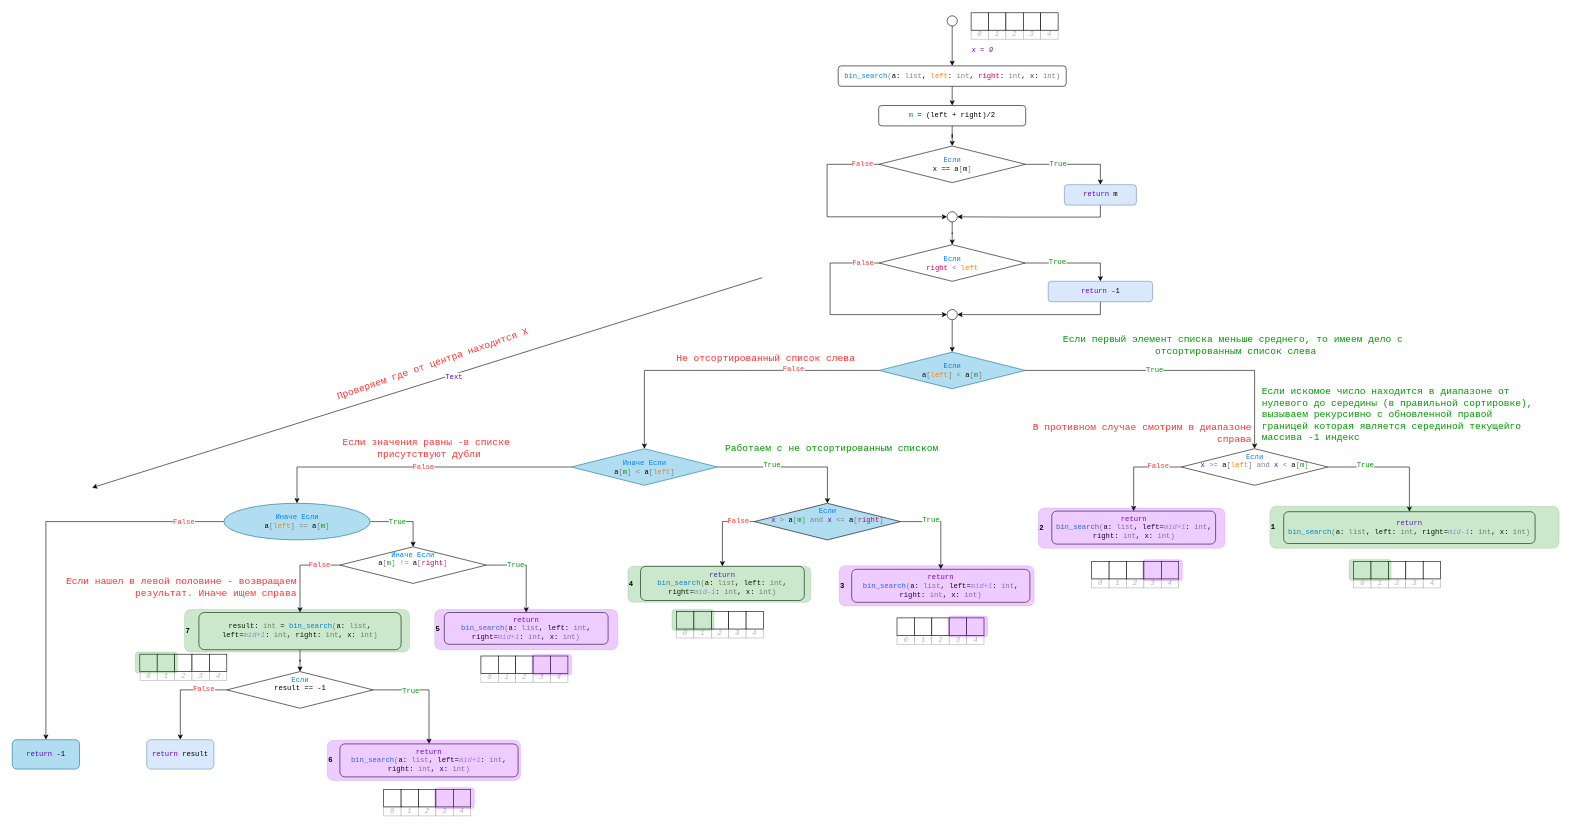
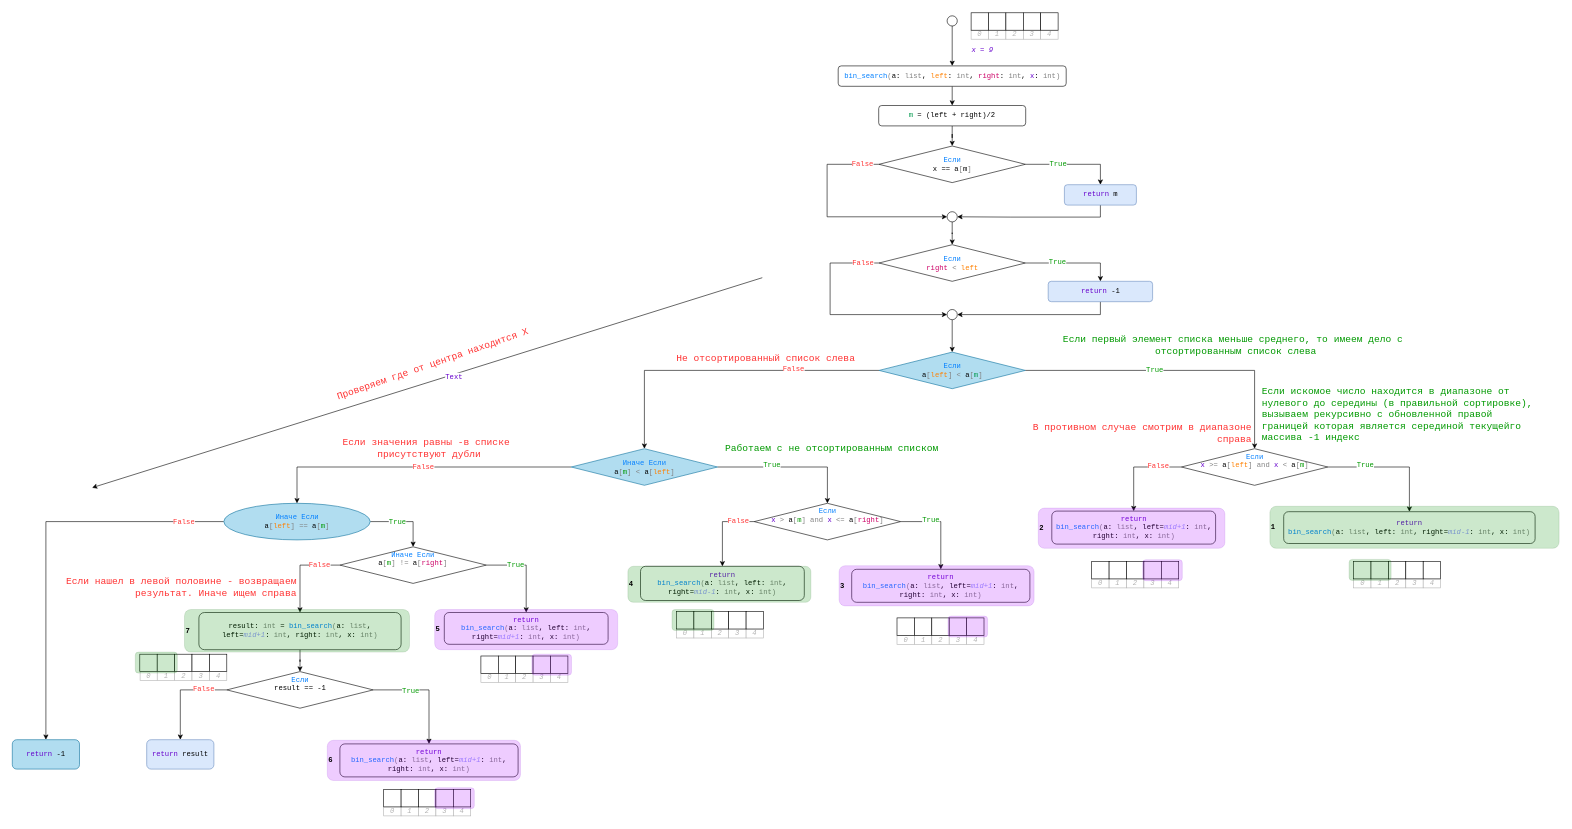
node "Если x > a[m] and x <= a[right]": fillcolor #b1ddf0 -> #ffffff
